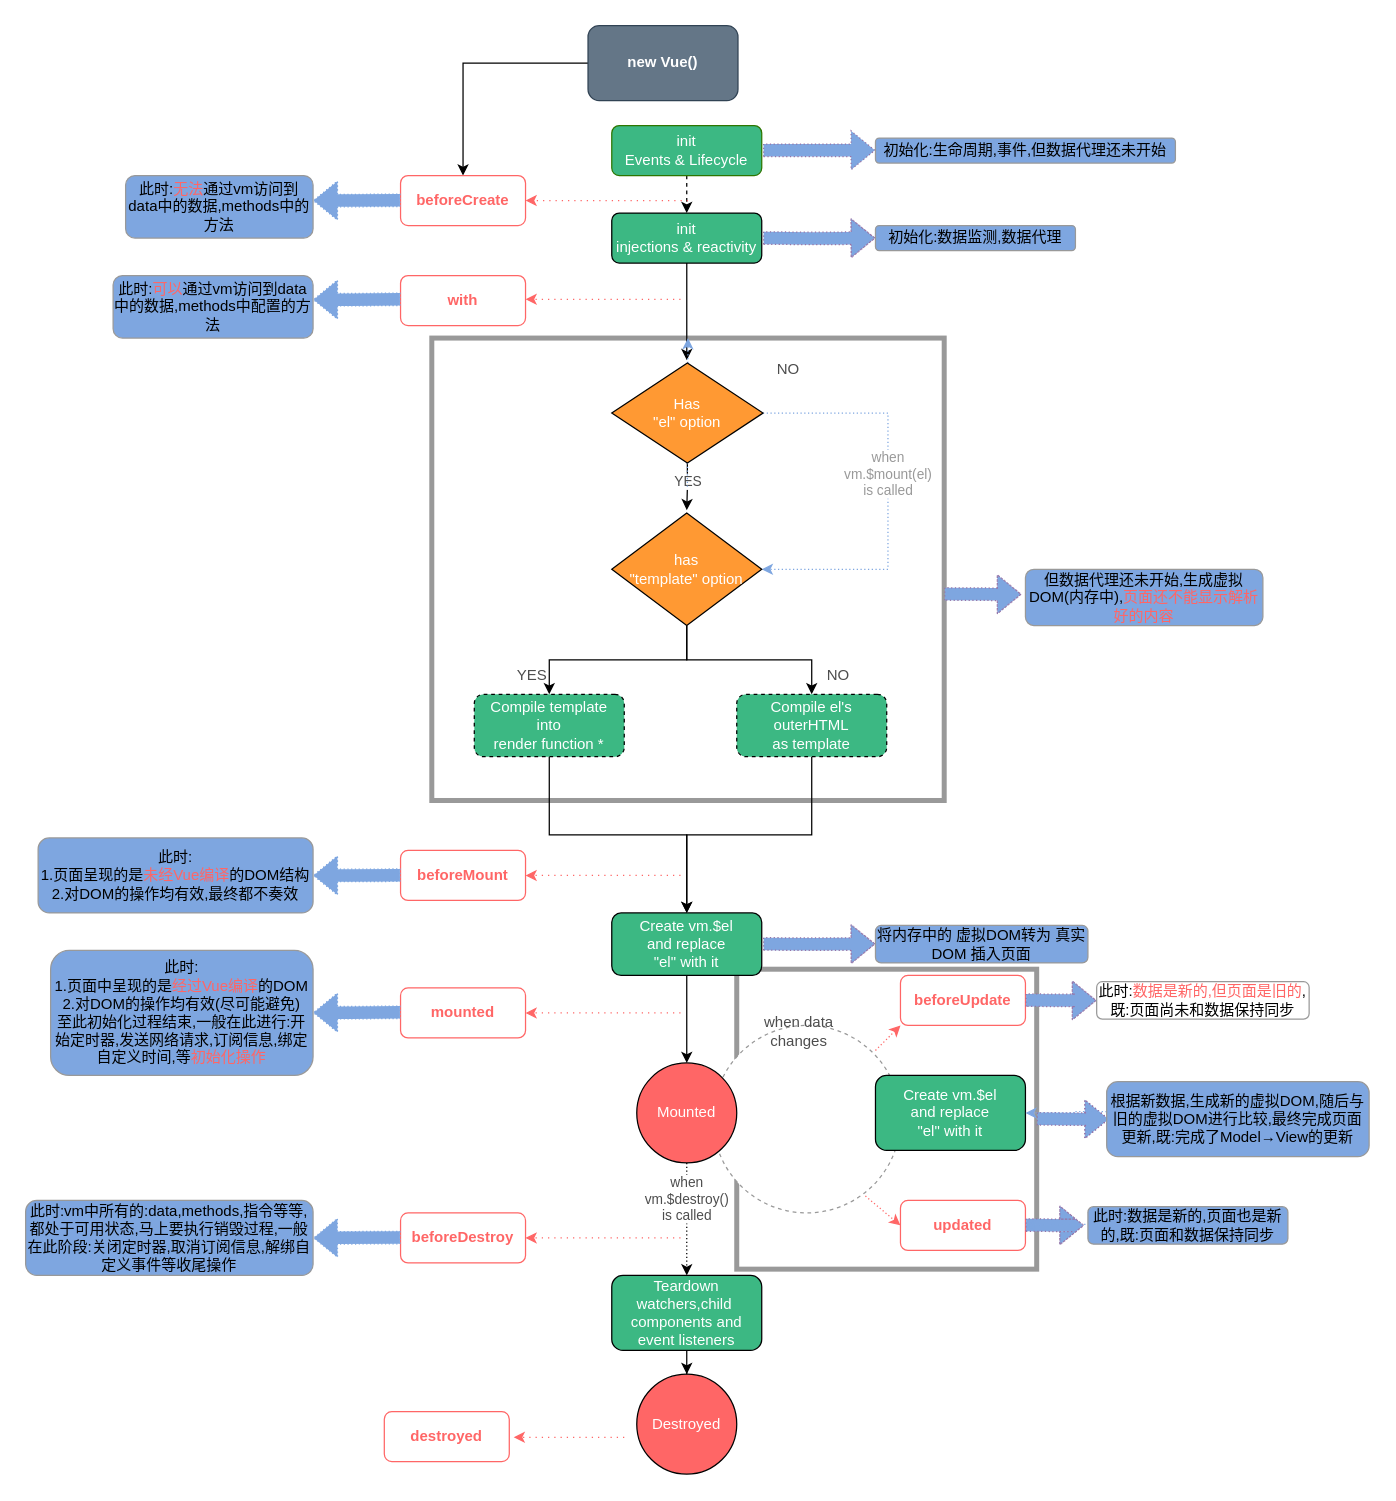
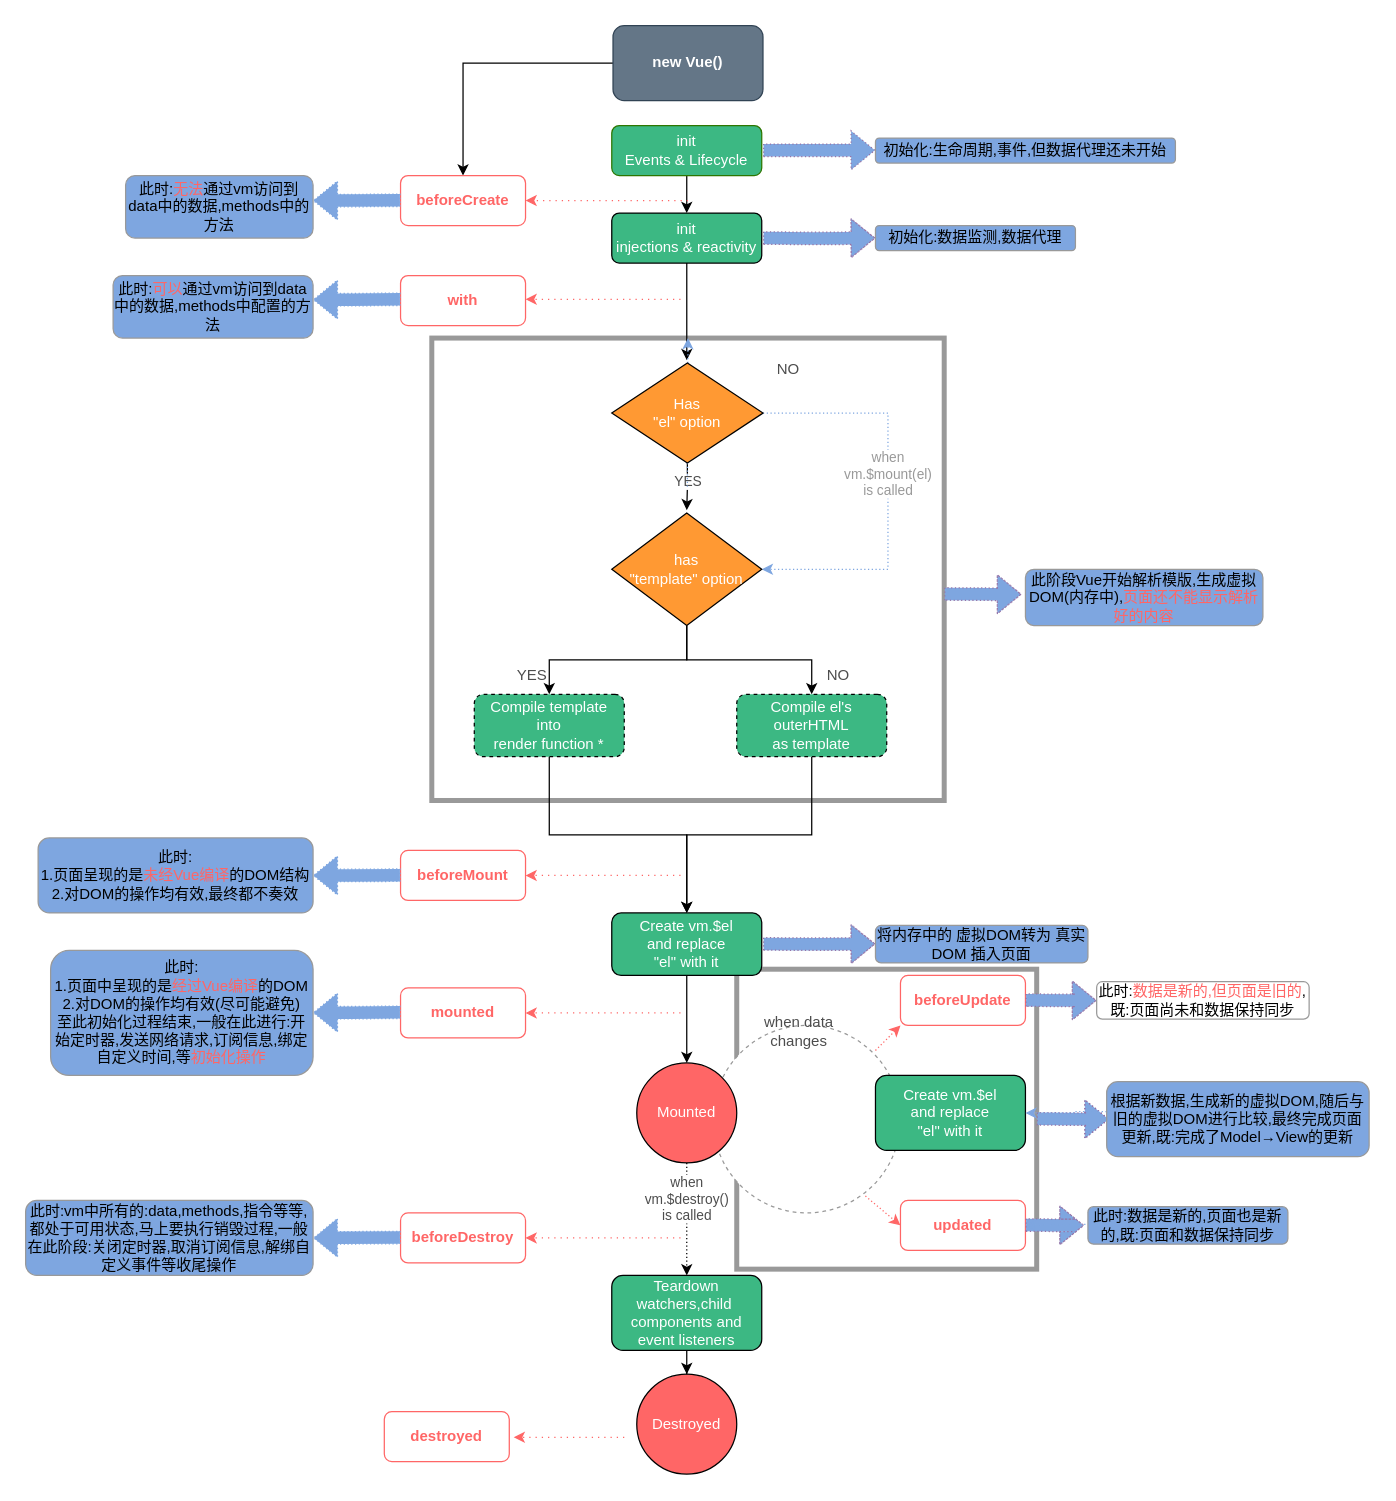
node "new Vue()": moved (663, 63) -> (688, 63)
edge "init Events & Lifecycle" -> "init injections & reactivity": style dashed -> solid
node "但数据代理还未开始,生成虚拟DOM(内存中),页面还不能显示解析好的内容": label "但数据代理还未开始,生成虚拟DOM(内存中),页面还不能显示解析好的内容" -> "此阶段Vue开始解析模版,生成虚拟DOM(内存中),页面还不能显示解析好的内容"
